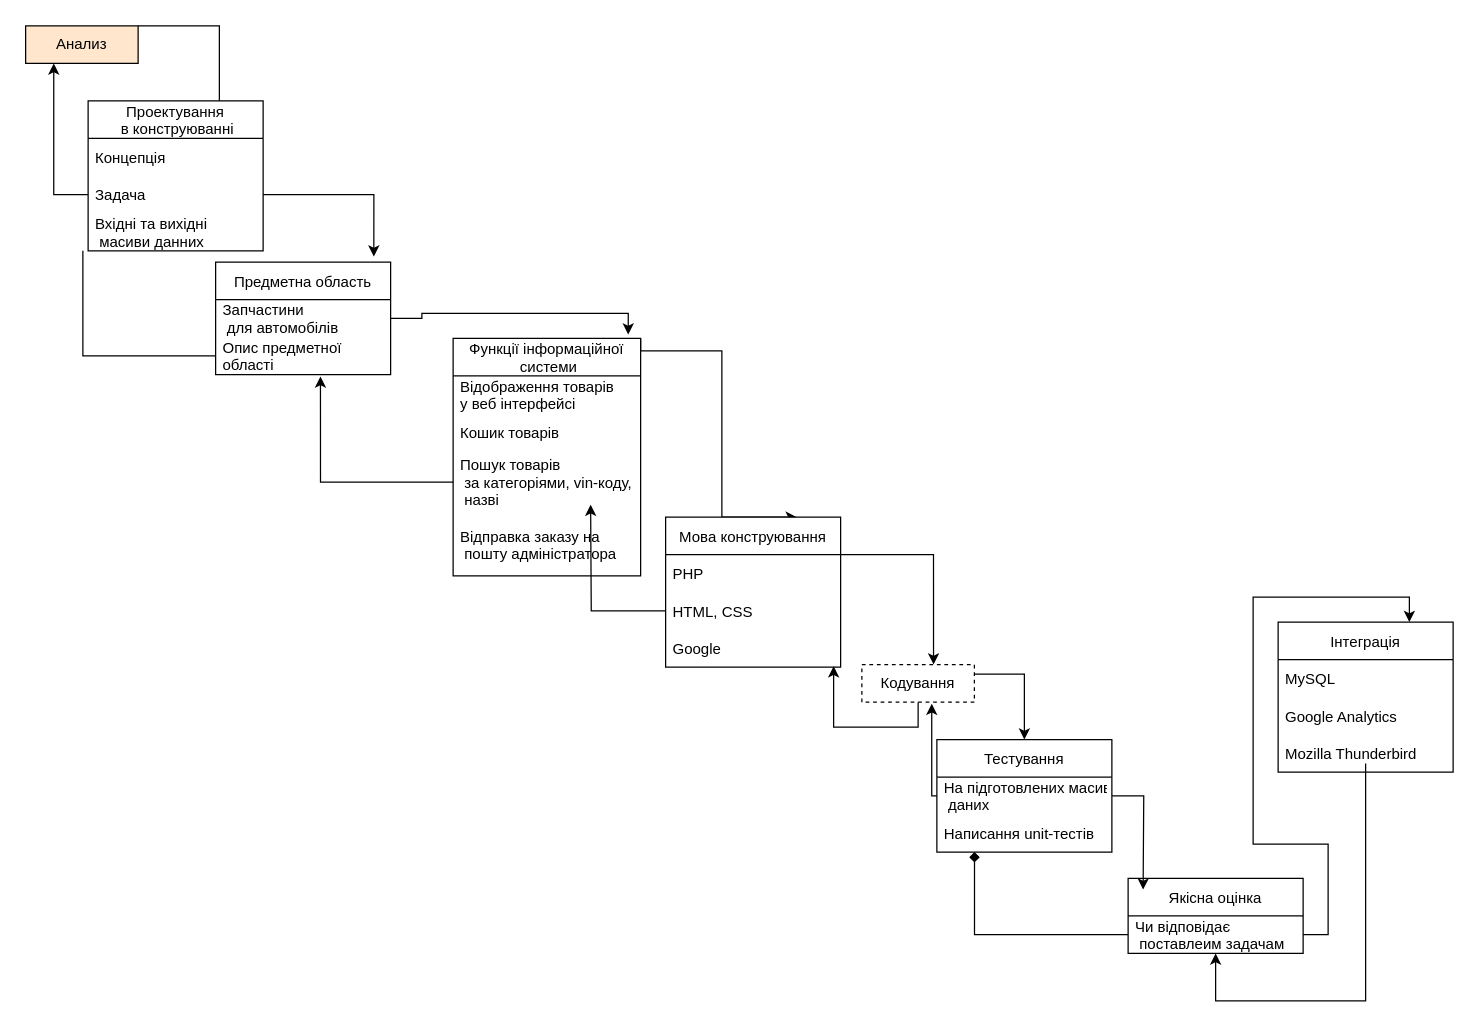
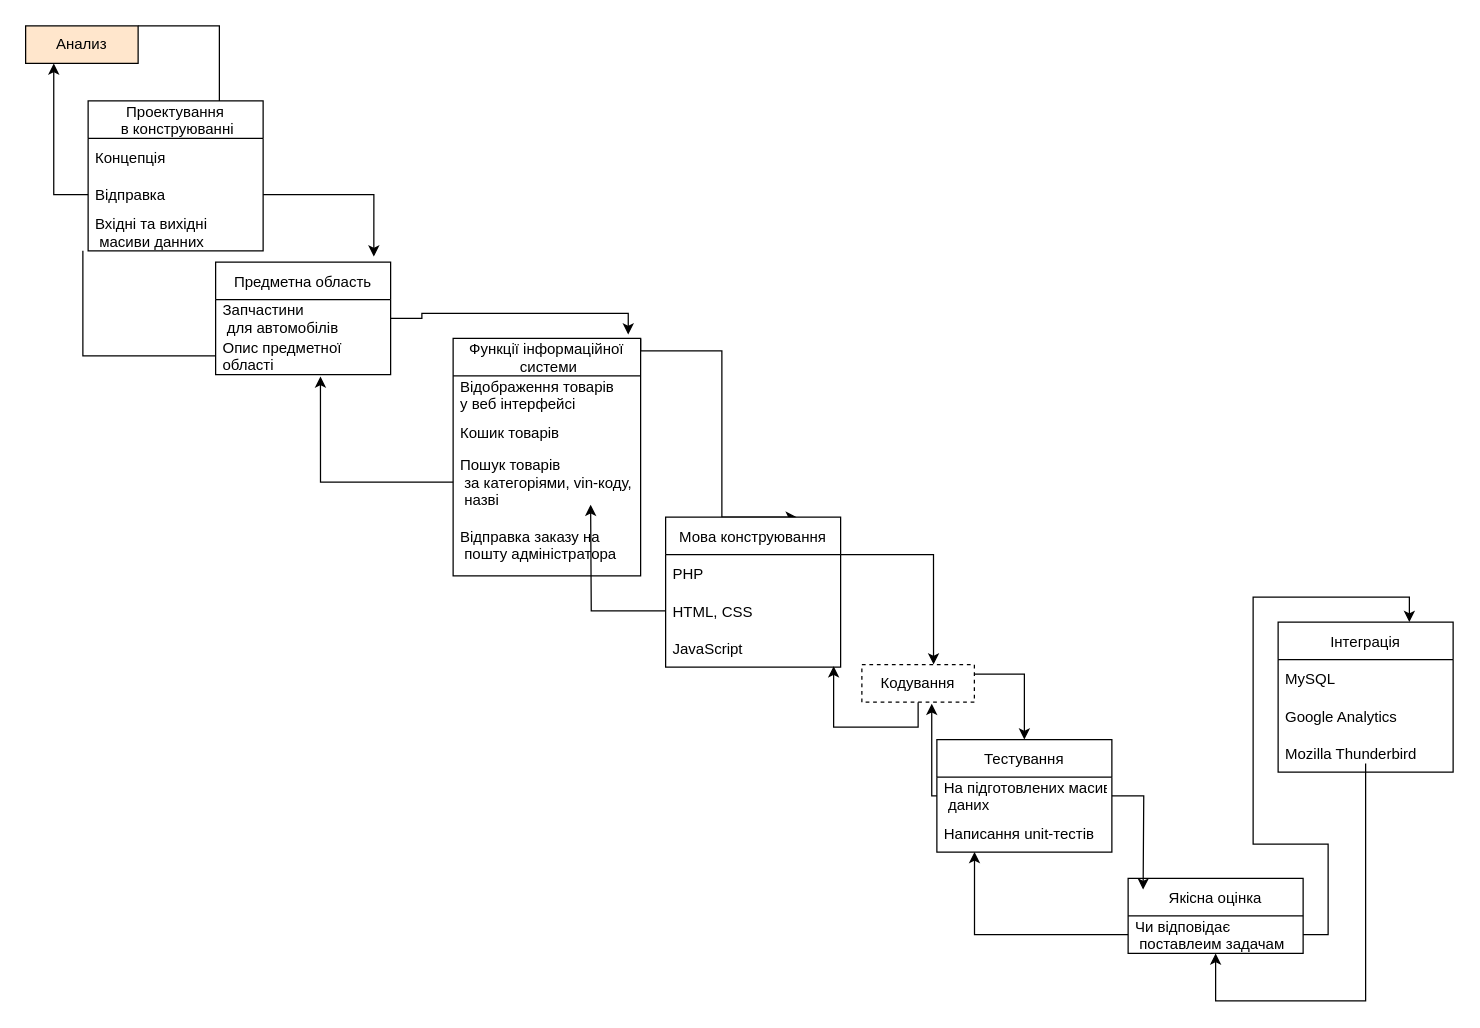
node "Задача": label "Задача" -> "Відправка"
node "Google": label "Google" -> "JavaScript"
edge "Чи відповідає поставлеим задачам" -> "Написання unit-тестів": arrowhead diamond -> classic
